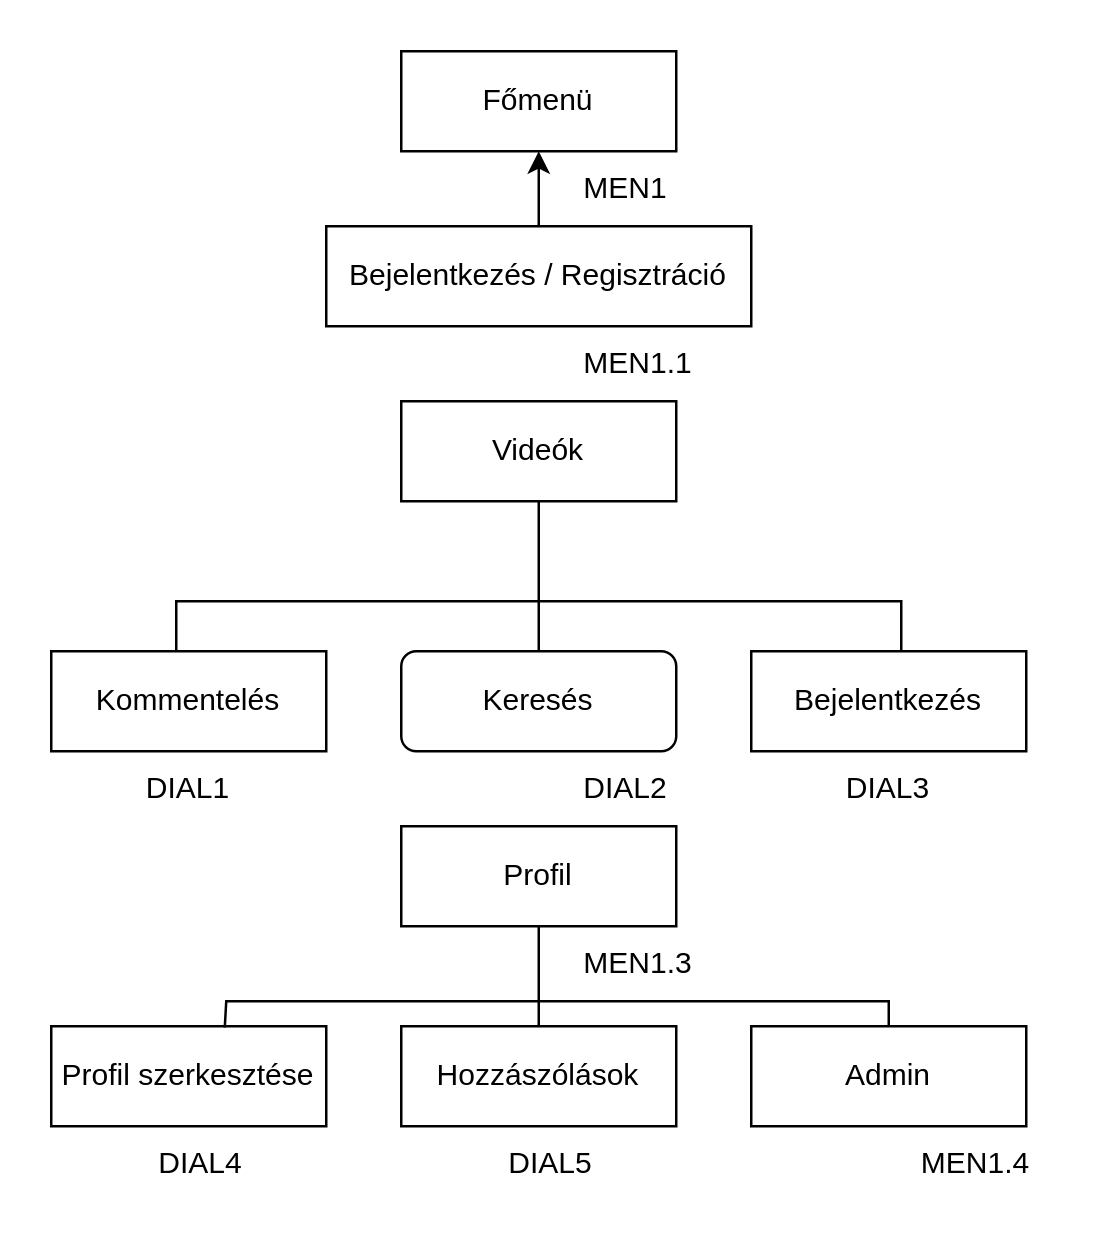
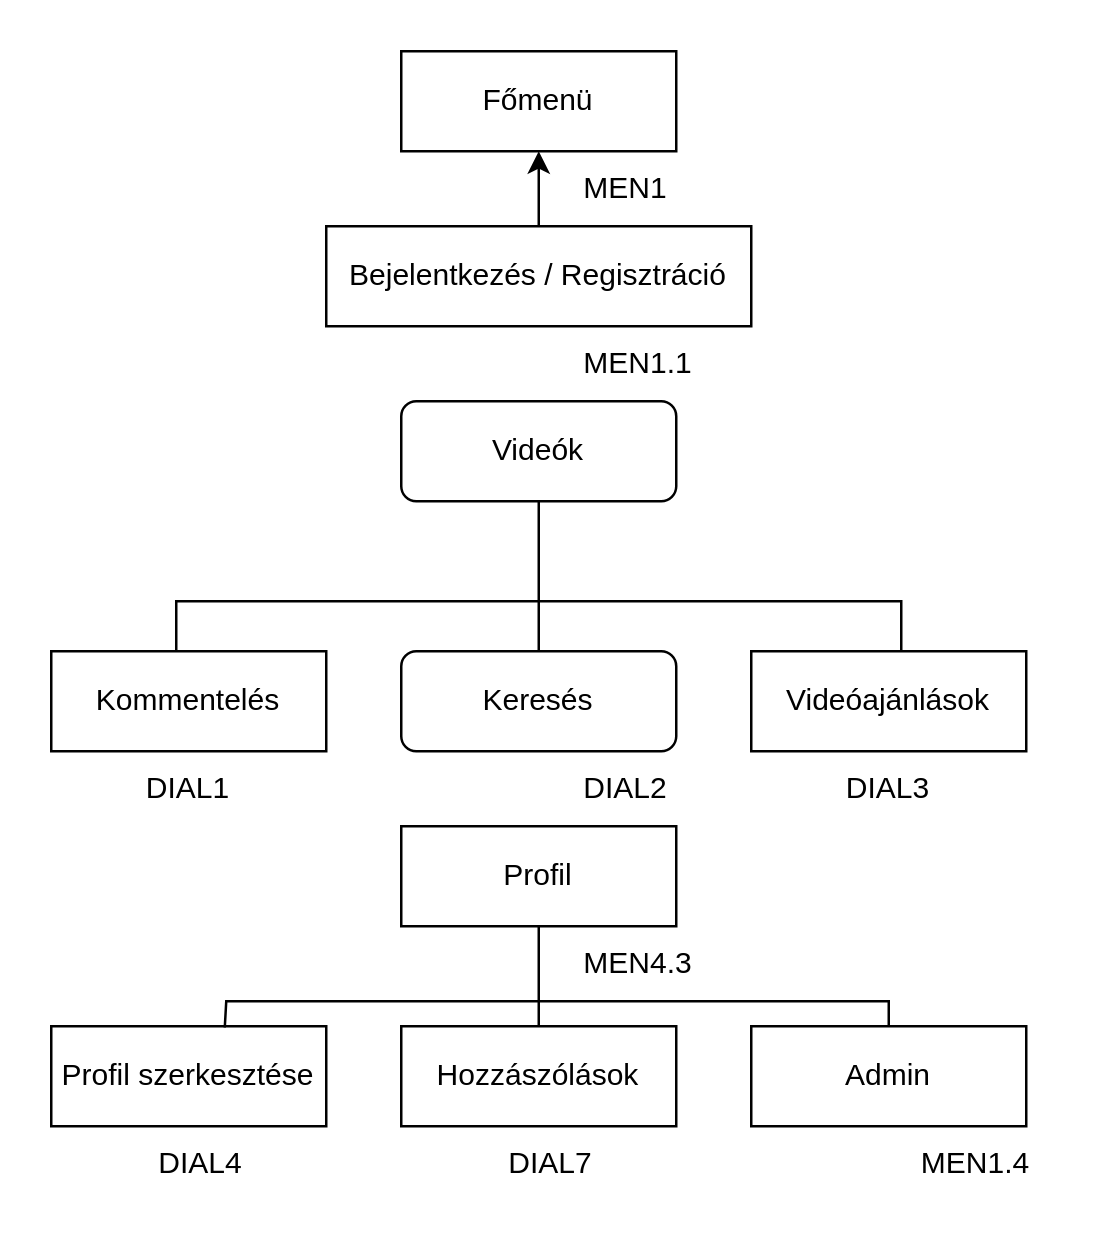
node "Videók": shape rectangle -> rounded rectangle
node "Bejelentkezés": label "Bejelentkezés" -> "Videóajánlások"
node "MEN1.3": label "MEN1.3" -> "MEN4.3"
node "DIAL5": label "DIAL5" -> "DIAL7"
